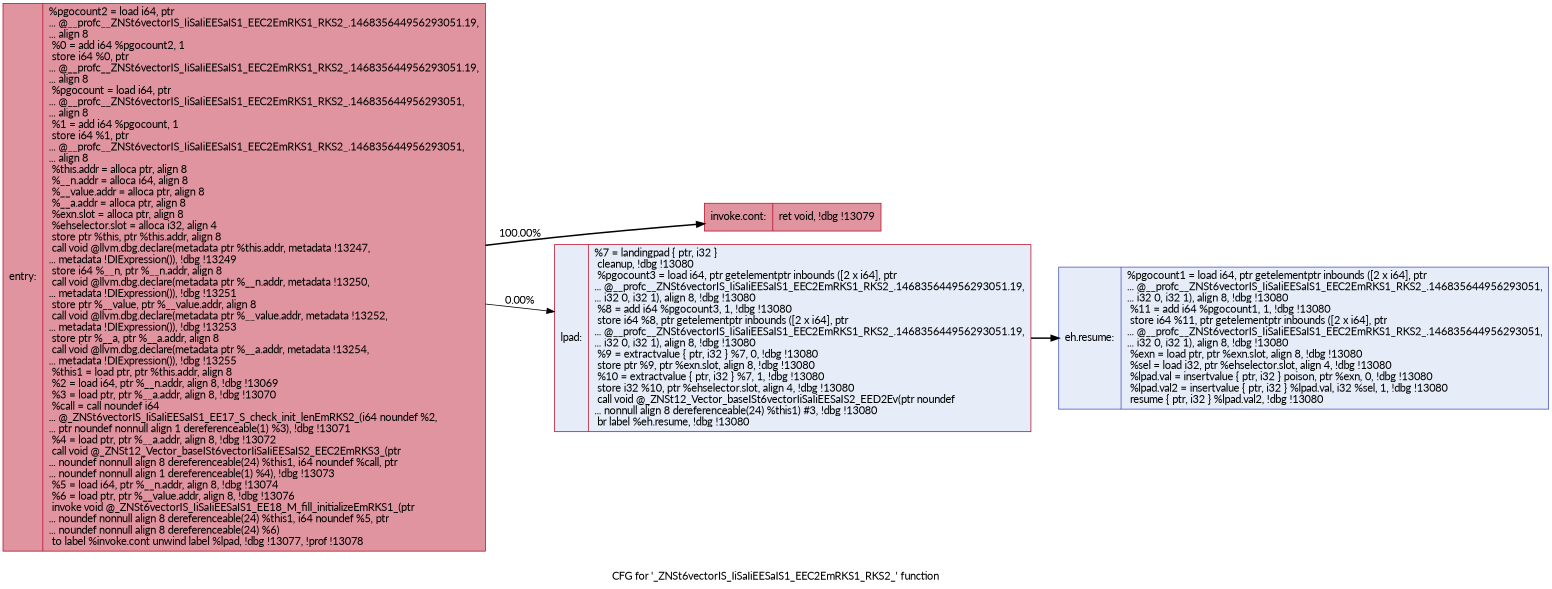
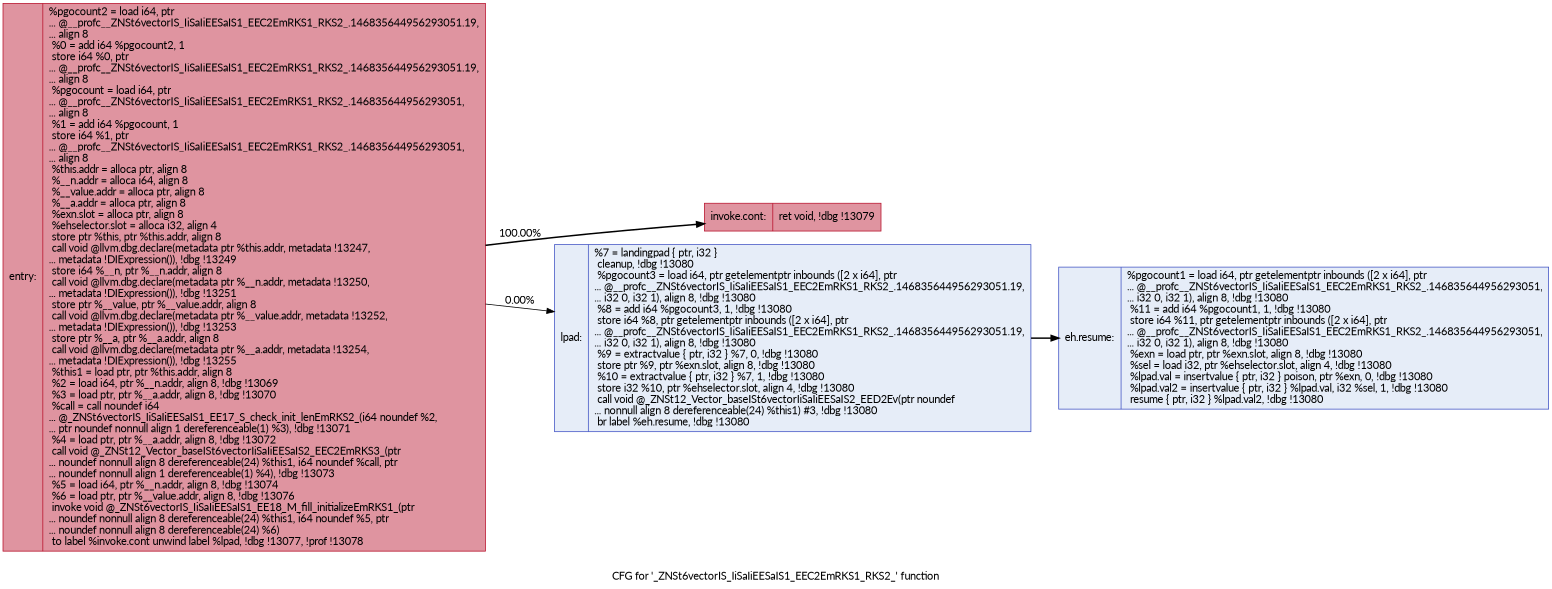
node "lpad:": color #b70d28ff -> #3d50c3ff
